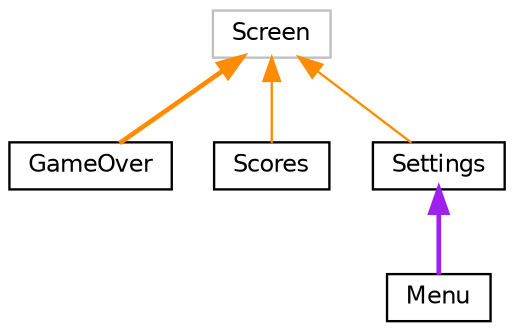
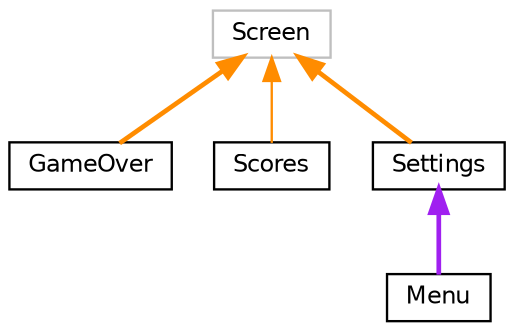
edge "Settings" -> "Screen": style solid -> bold
